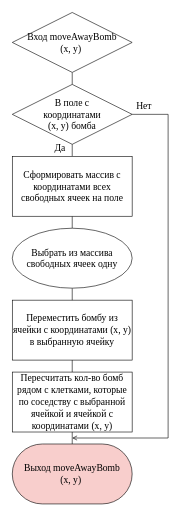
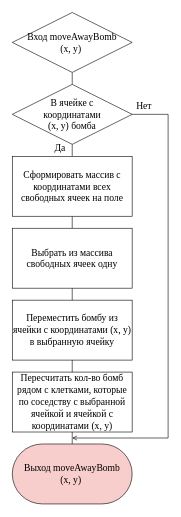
node "В поле с координатами (x, y) бомба": label "В поле с координатами (x, y) бомба" -> "В ячейке с координатами (x, y) бомба"
node "Выбрать из массива свободных ячеек одну": shape ellipse -> rectangle
